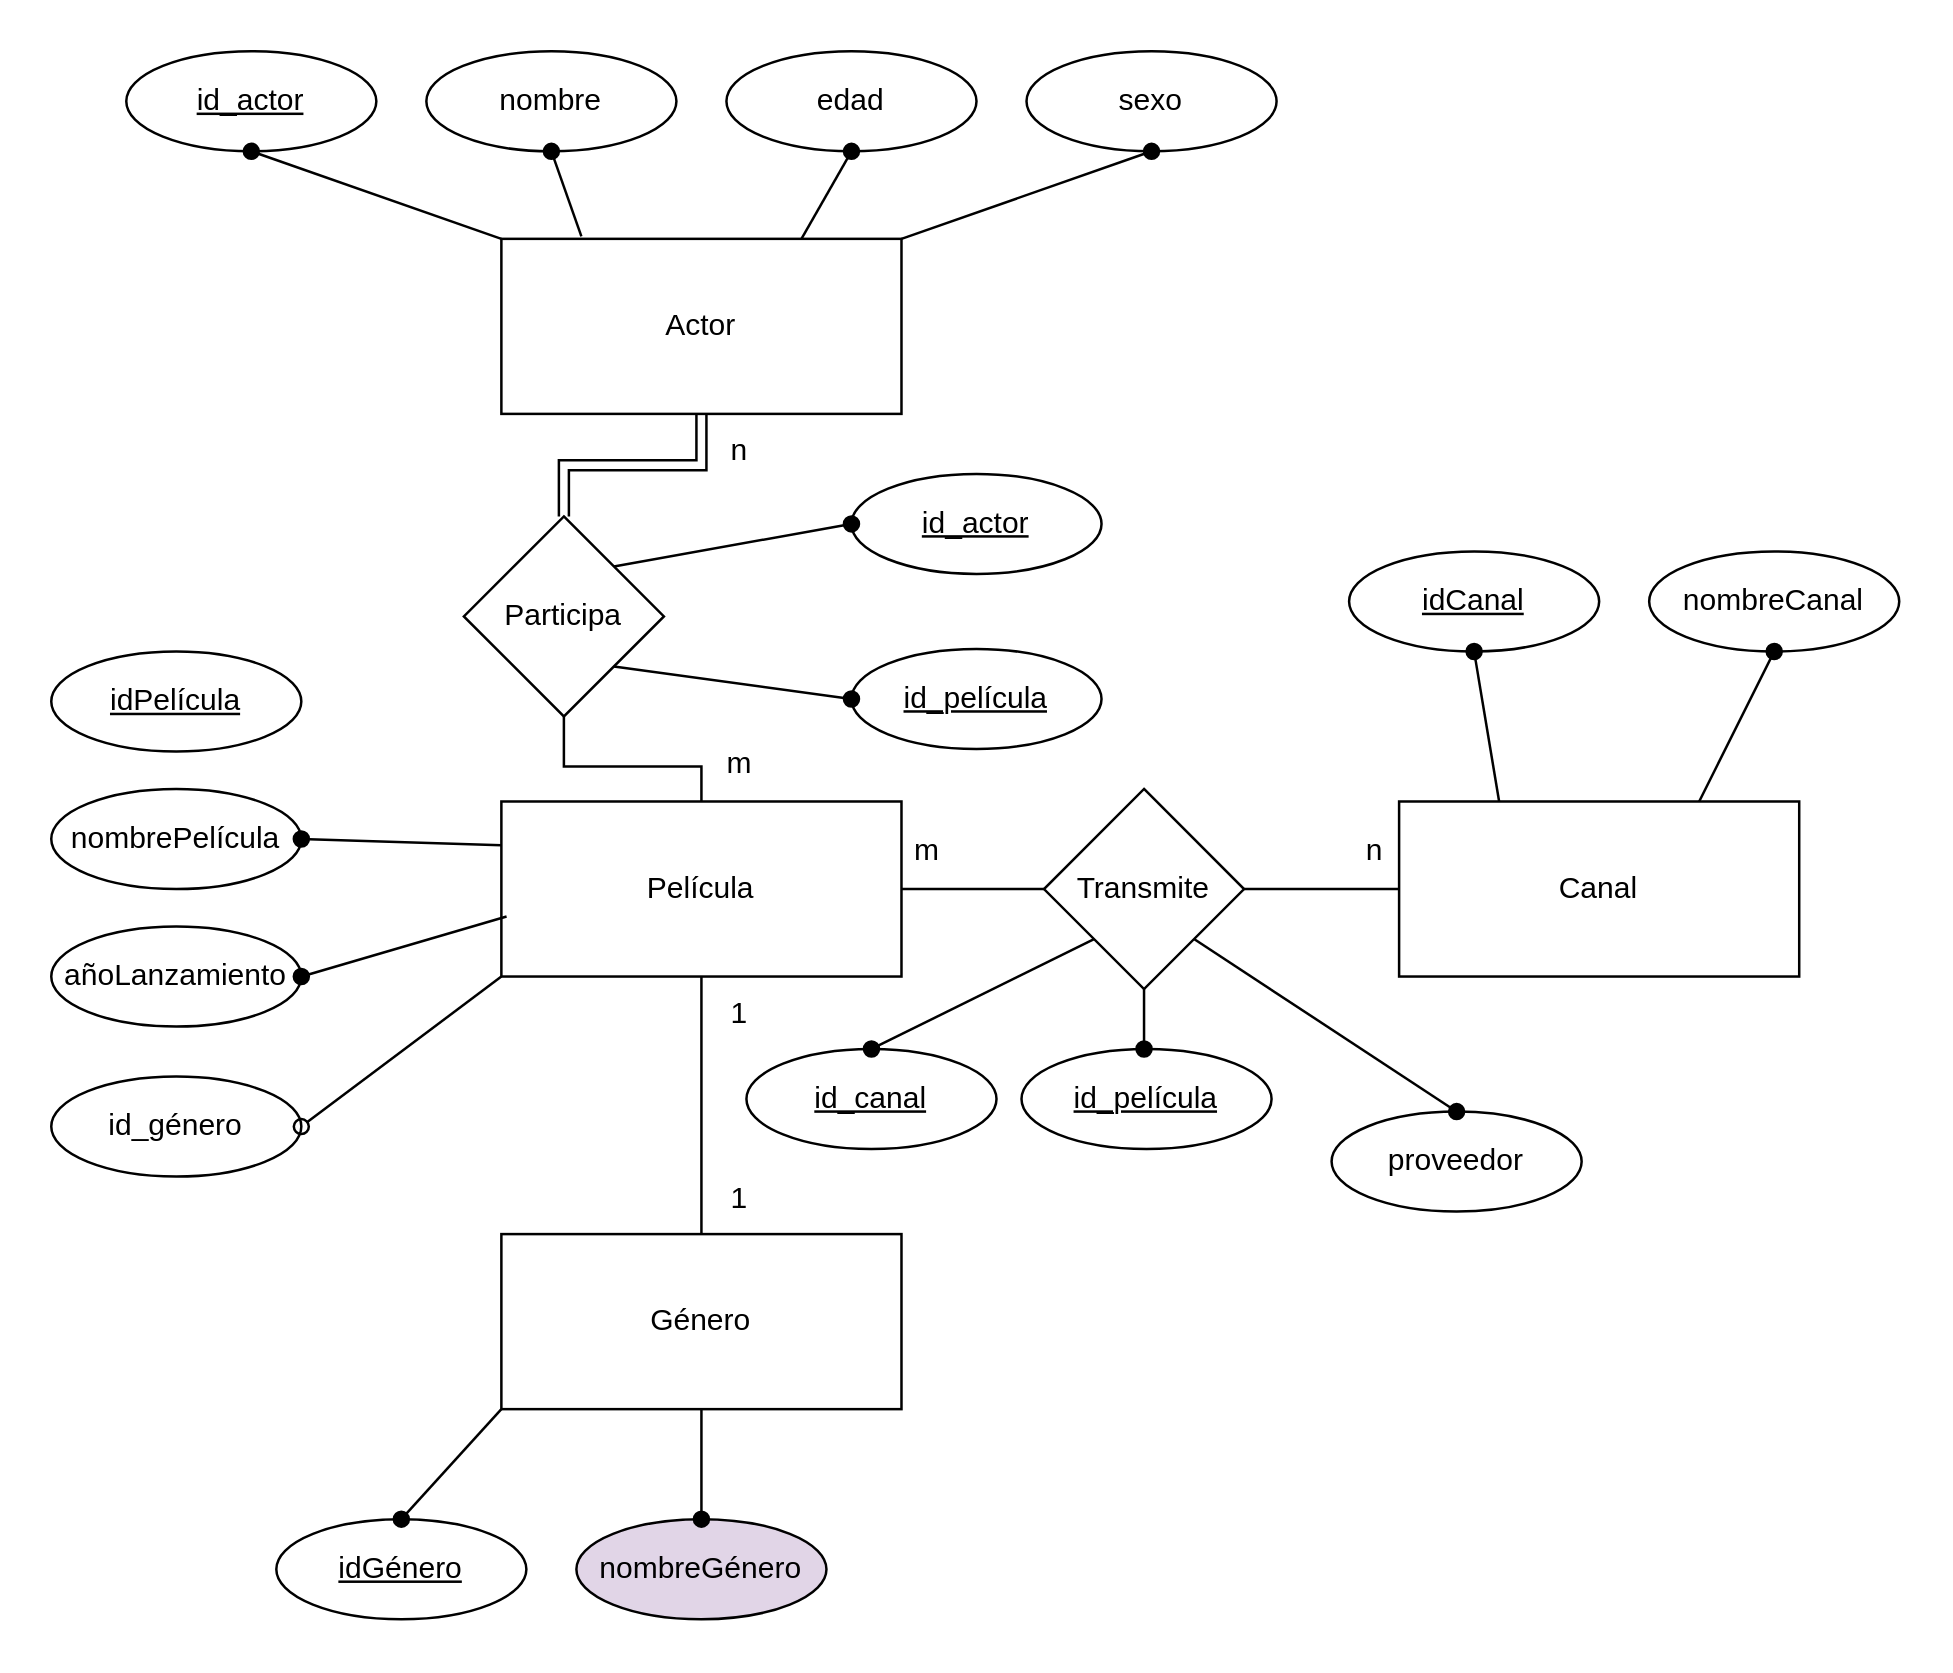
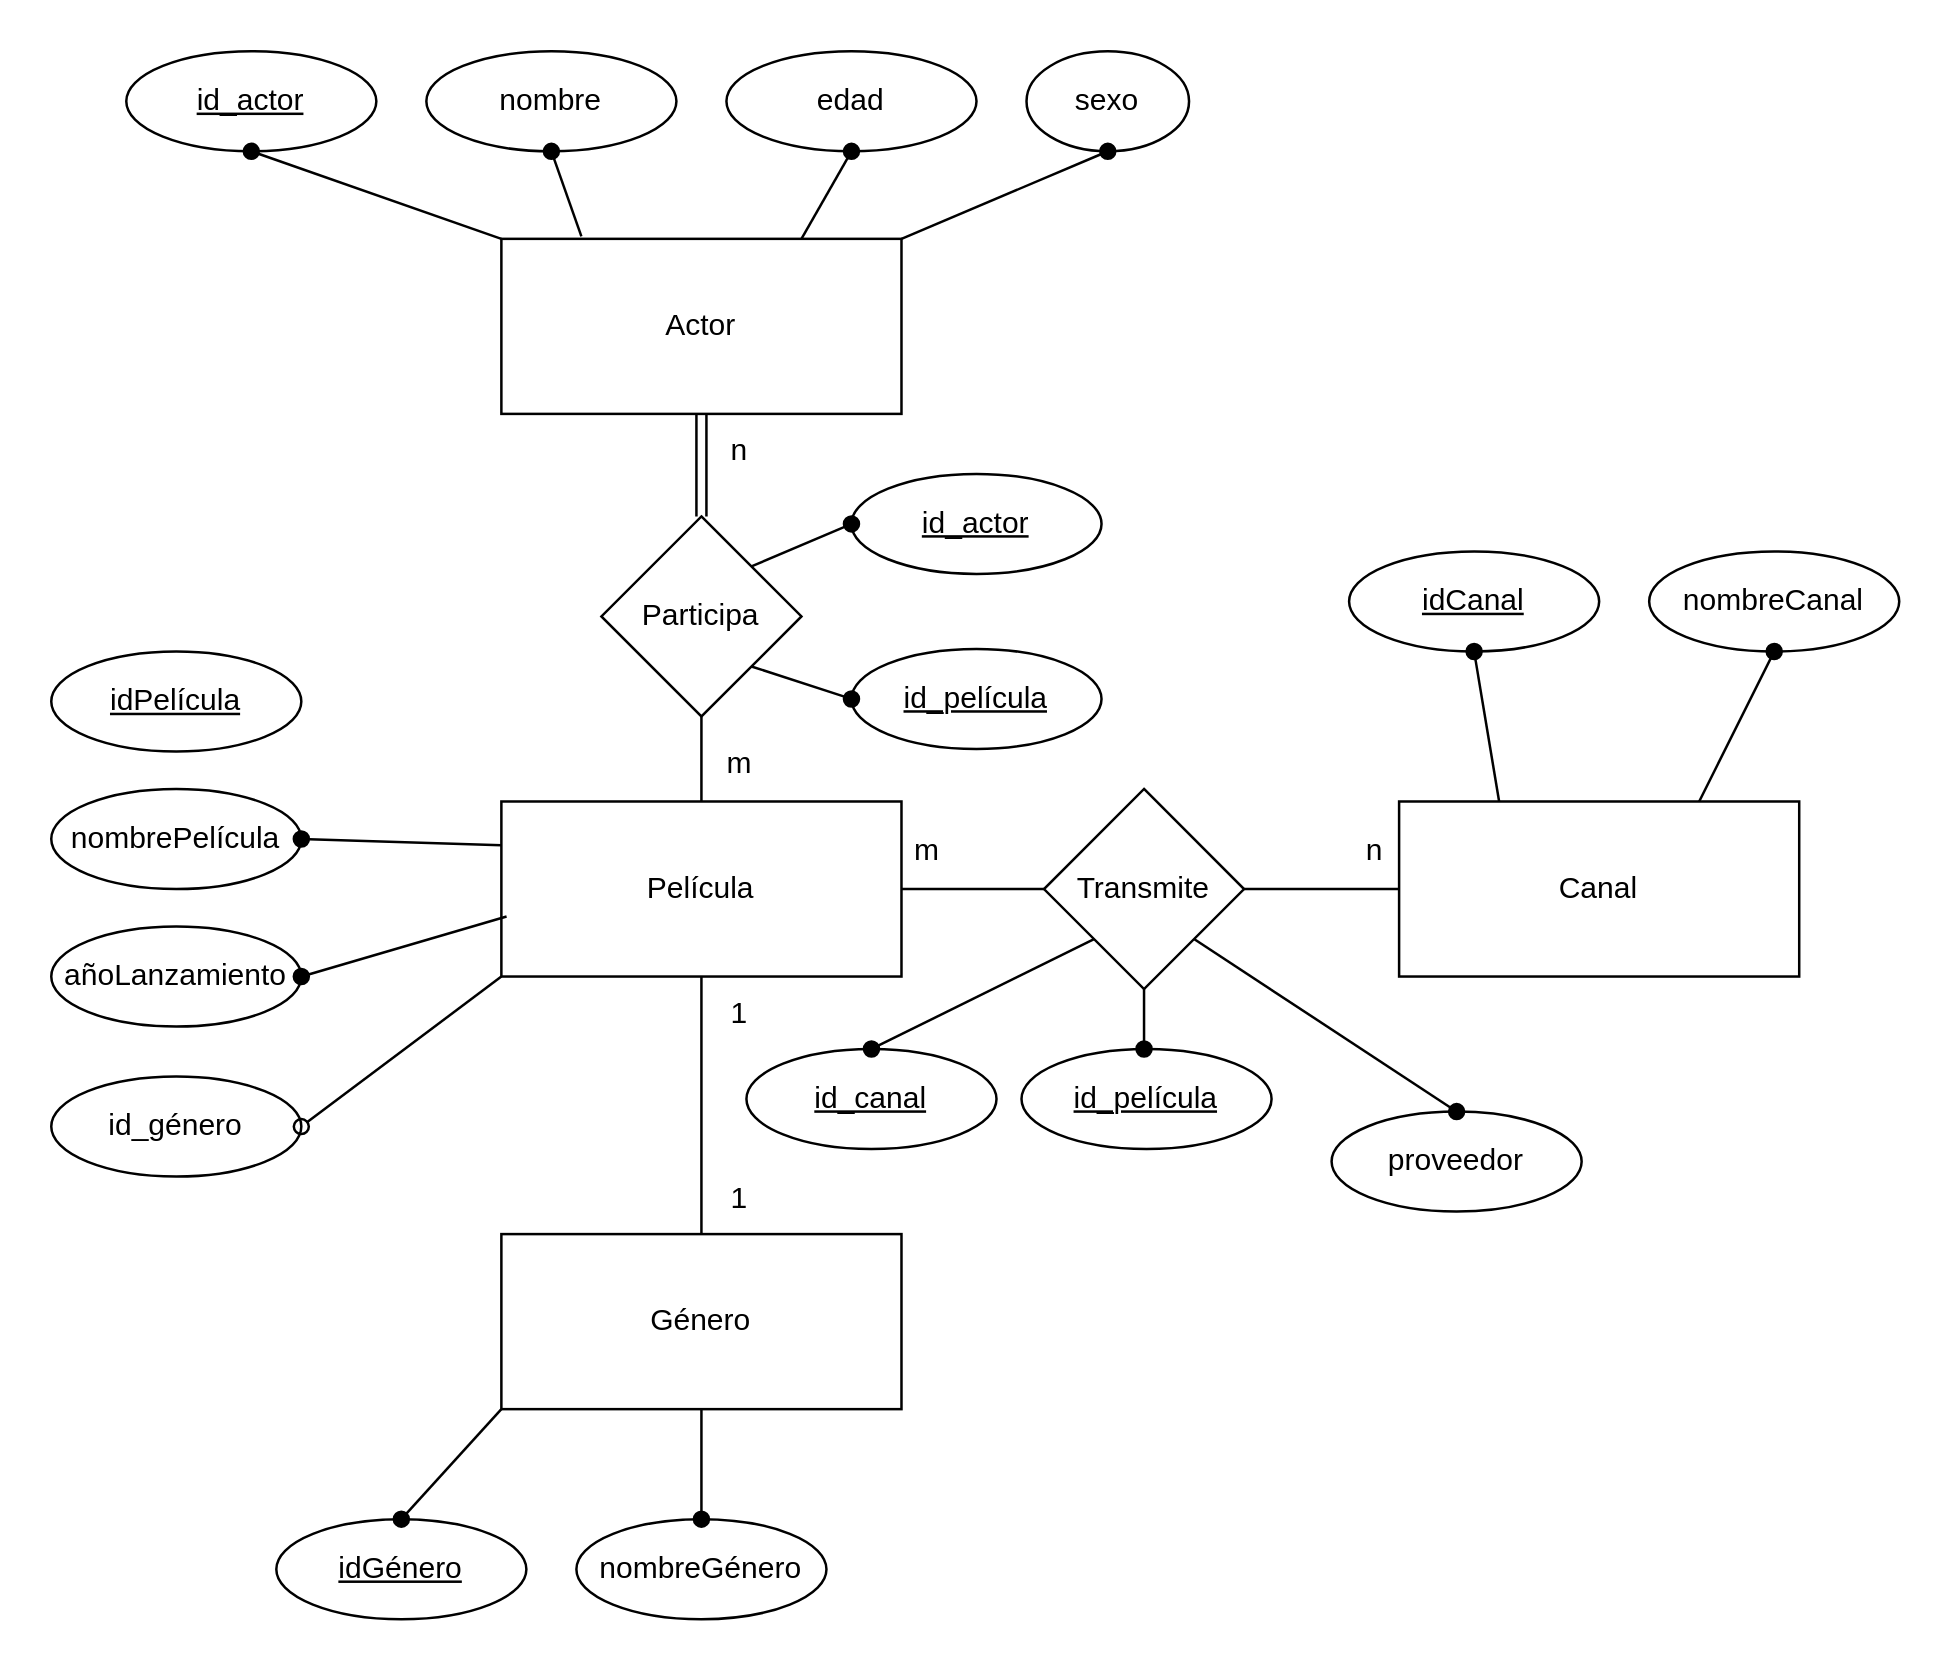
node "sexo": size 250x100 -> 163x100
node "Participa": moved (564, 616) -> (701, 616)
node "nombreGénero": fillcolor #e1d5e7 -> #ffffff
